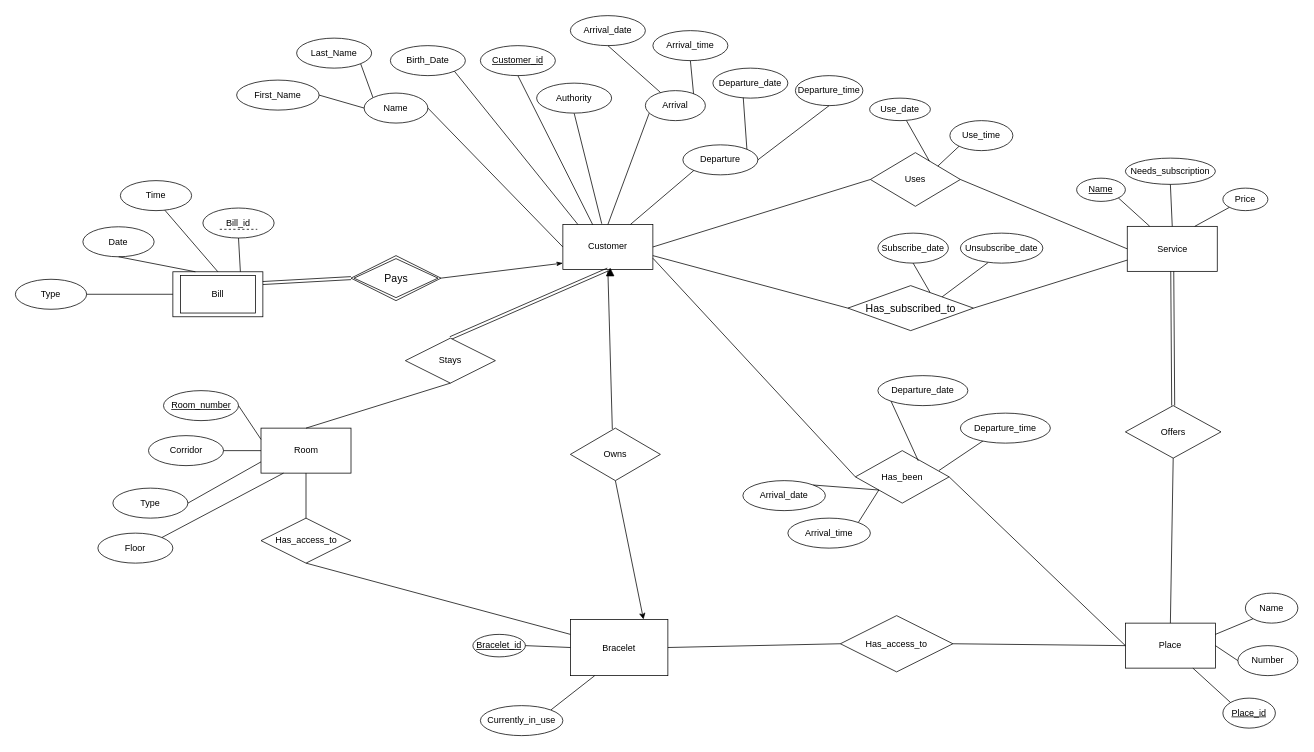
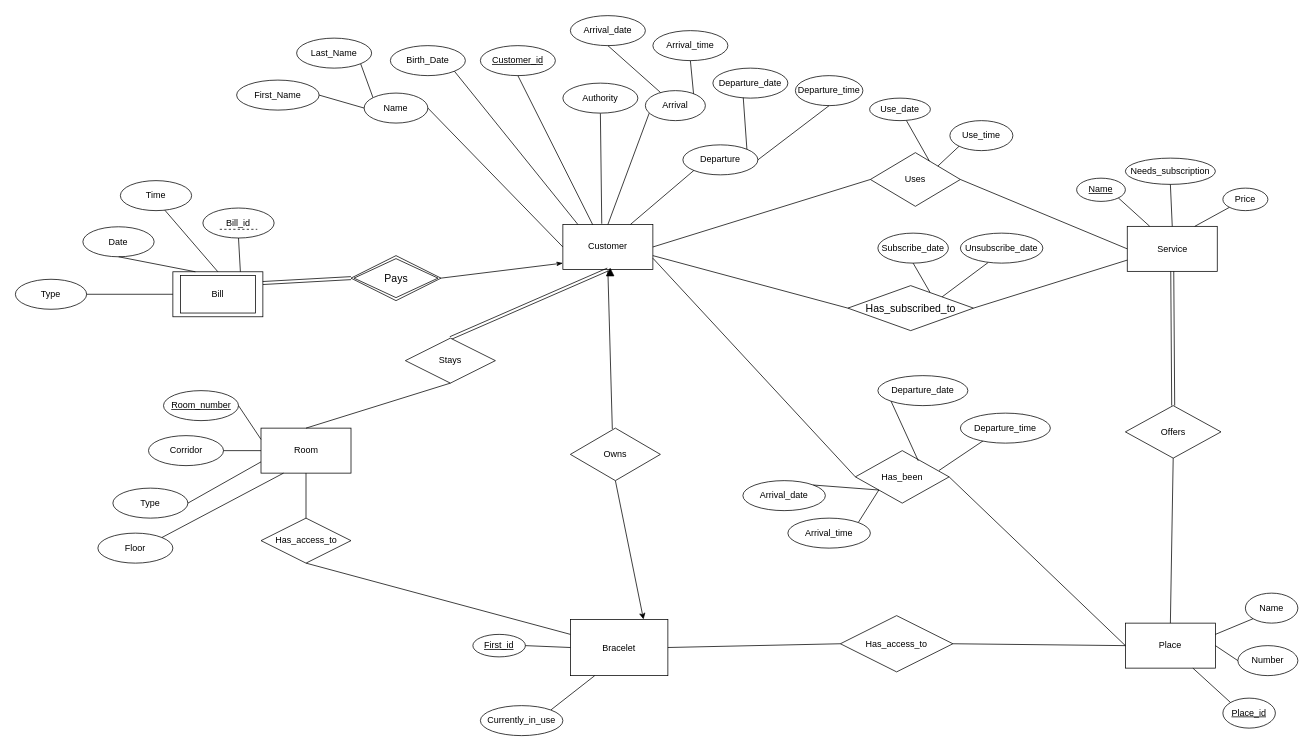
node "Authority": moved (574, 98) -> (600, 98)
node "Bracelet_id": label "Bracelet_id" -> "First_id"
